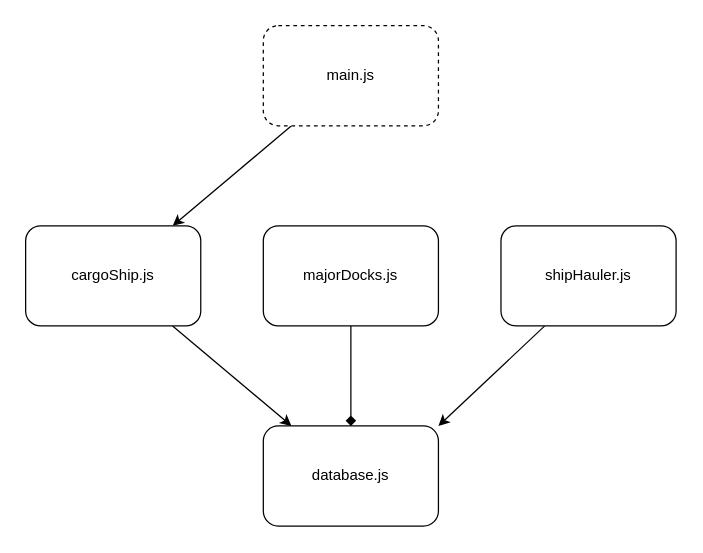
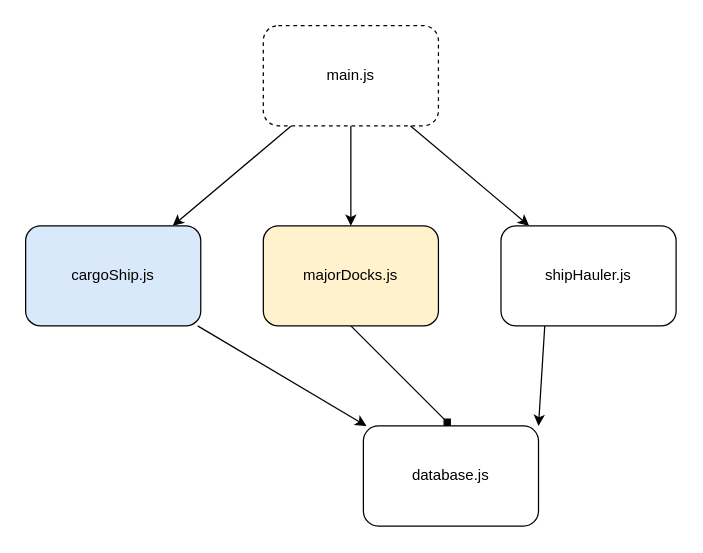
edge "main.js" -> "majorDocks.js": added
edge "main.js" -> "shipHauler.js": added
node "cargoShip.js": fillcolor #ffffff -> #dae8fc
node "majorDocks.js": fillcolor #ffffff -> #fff2cc
node "database.js": moved (351, 476) -> (451, 476)
